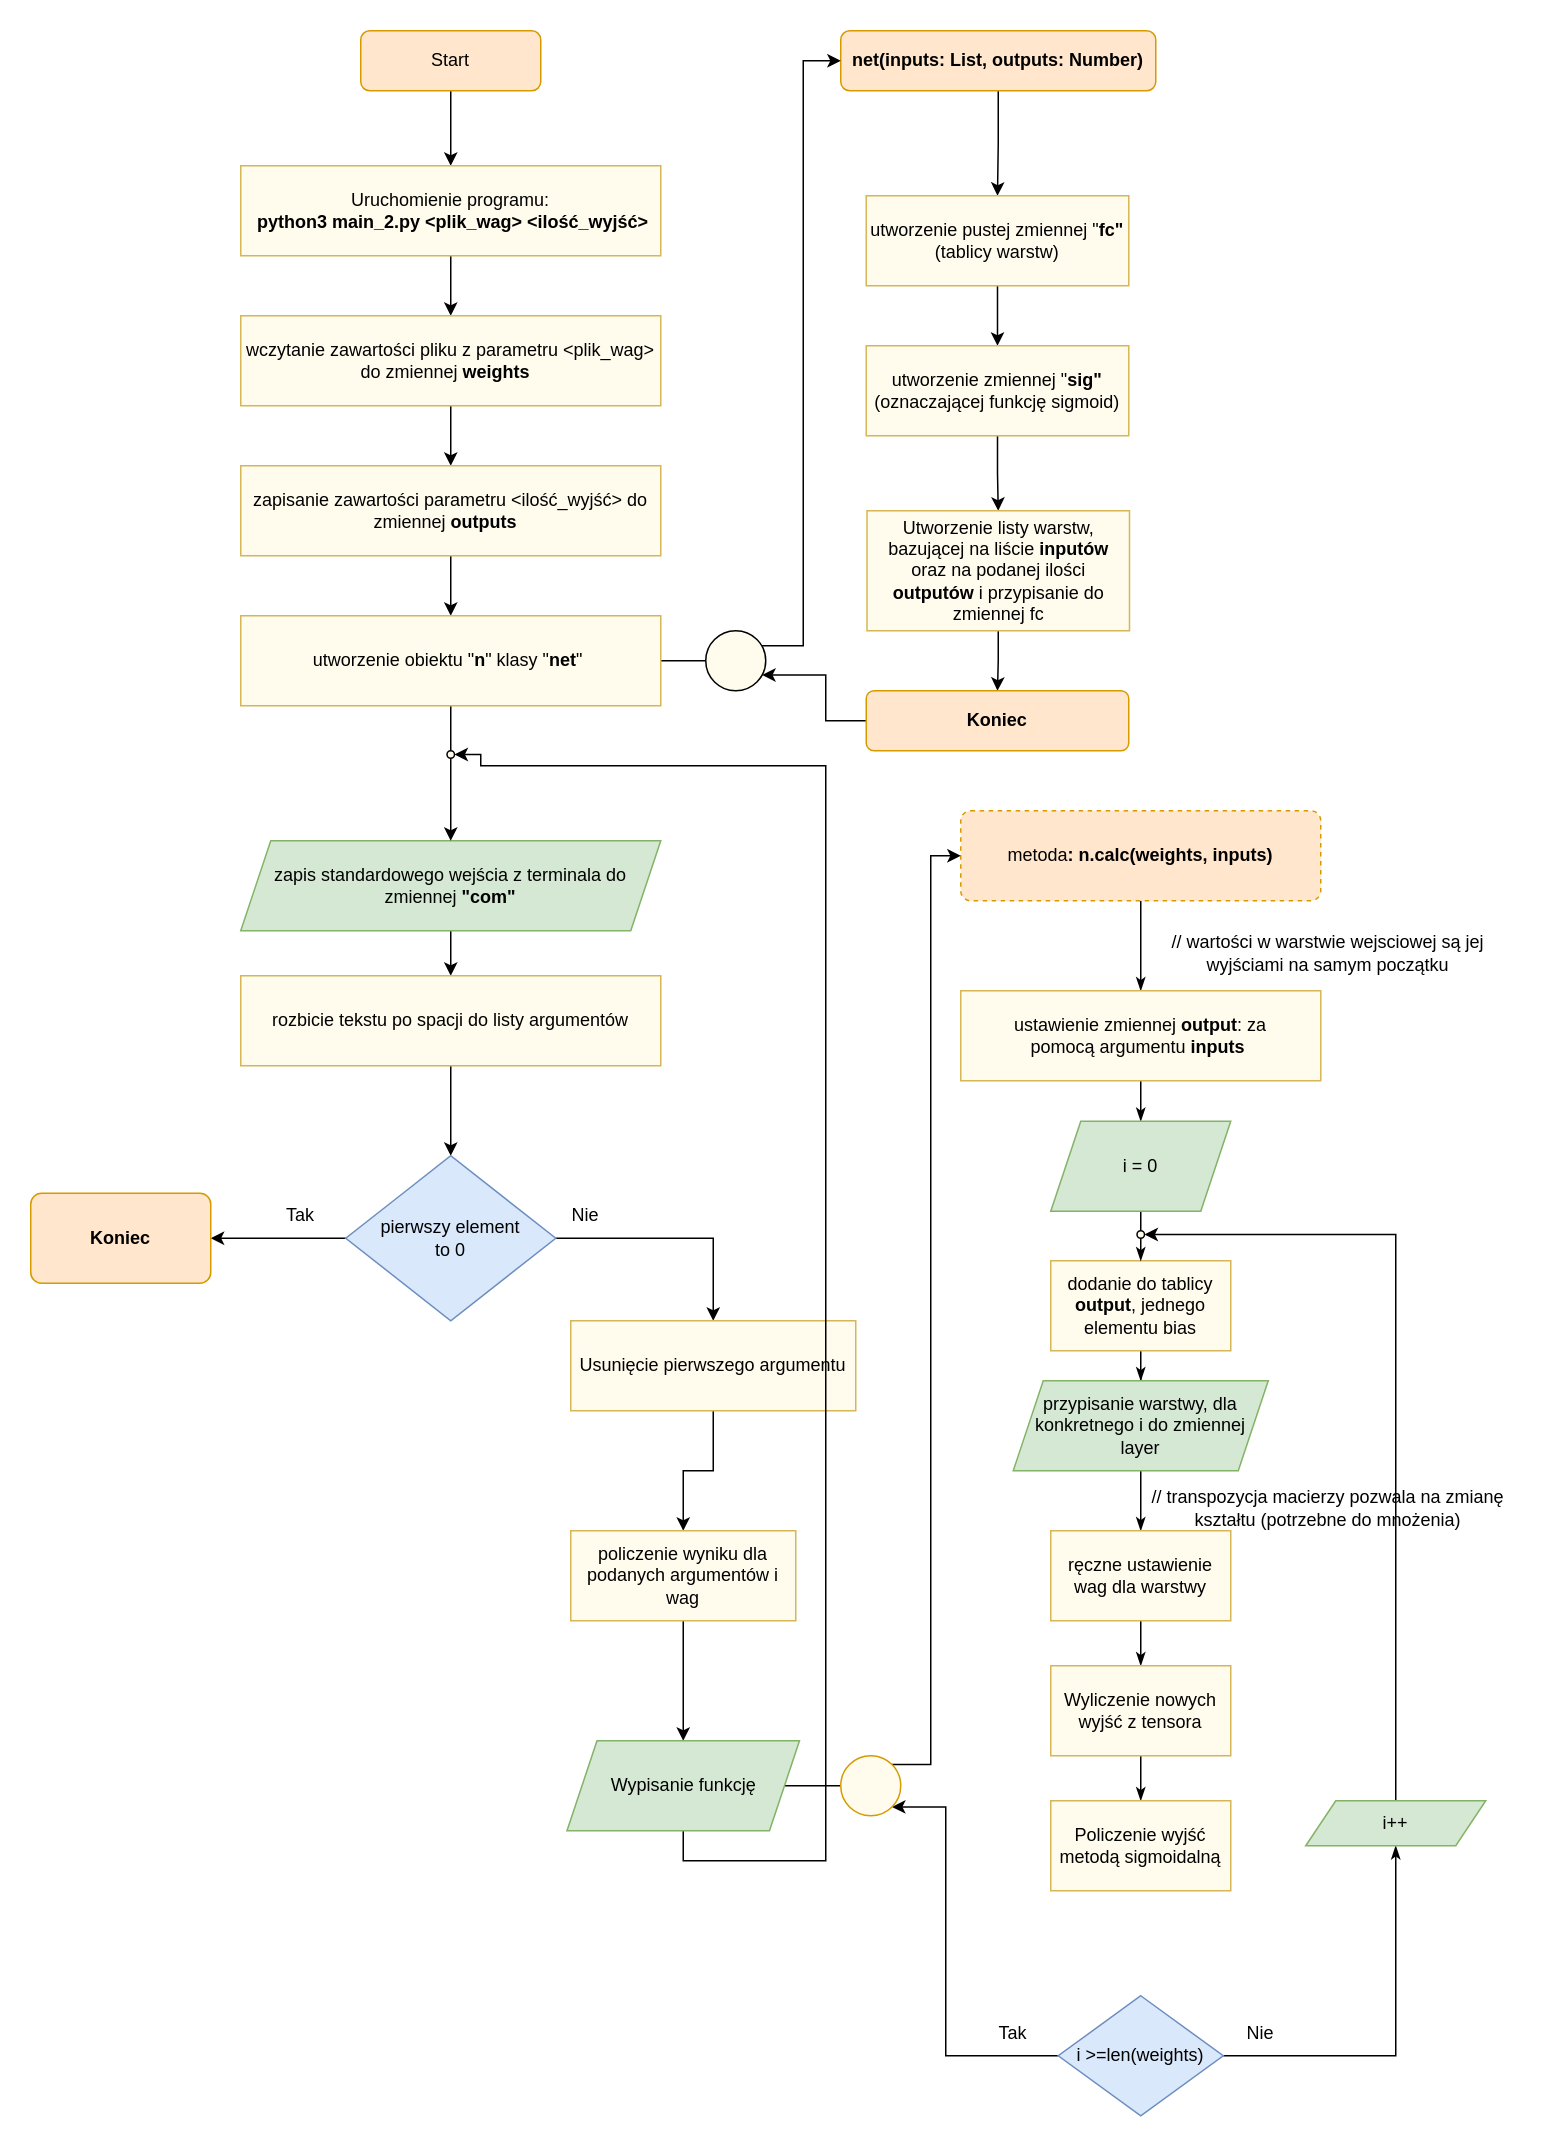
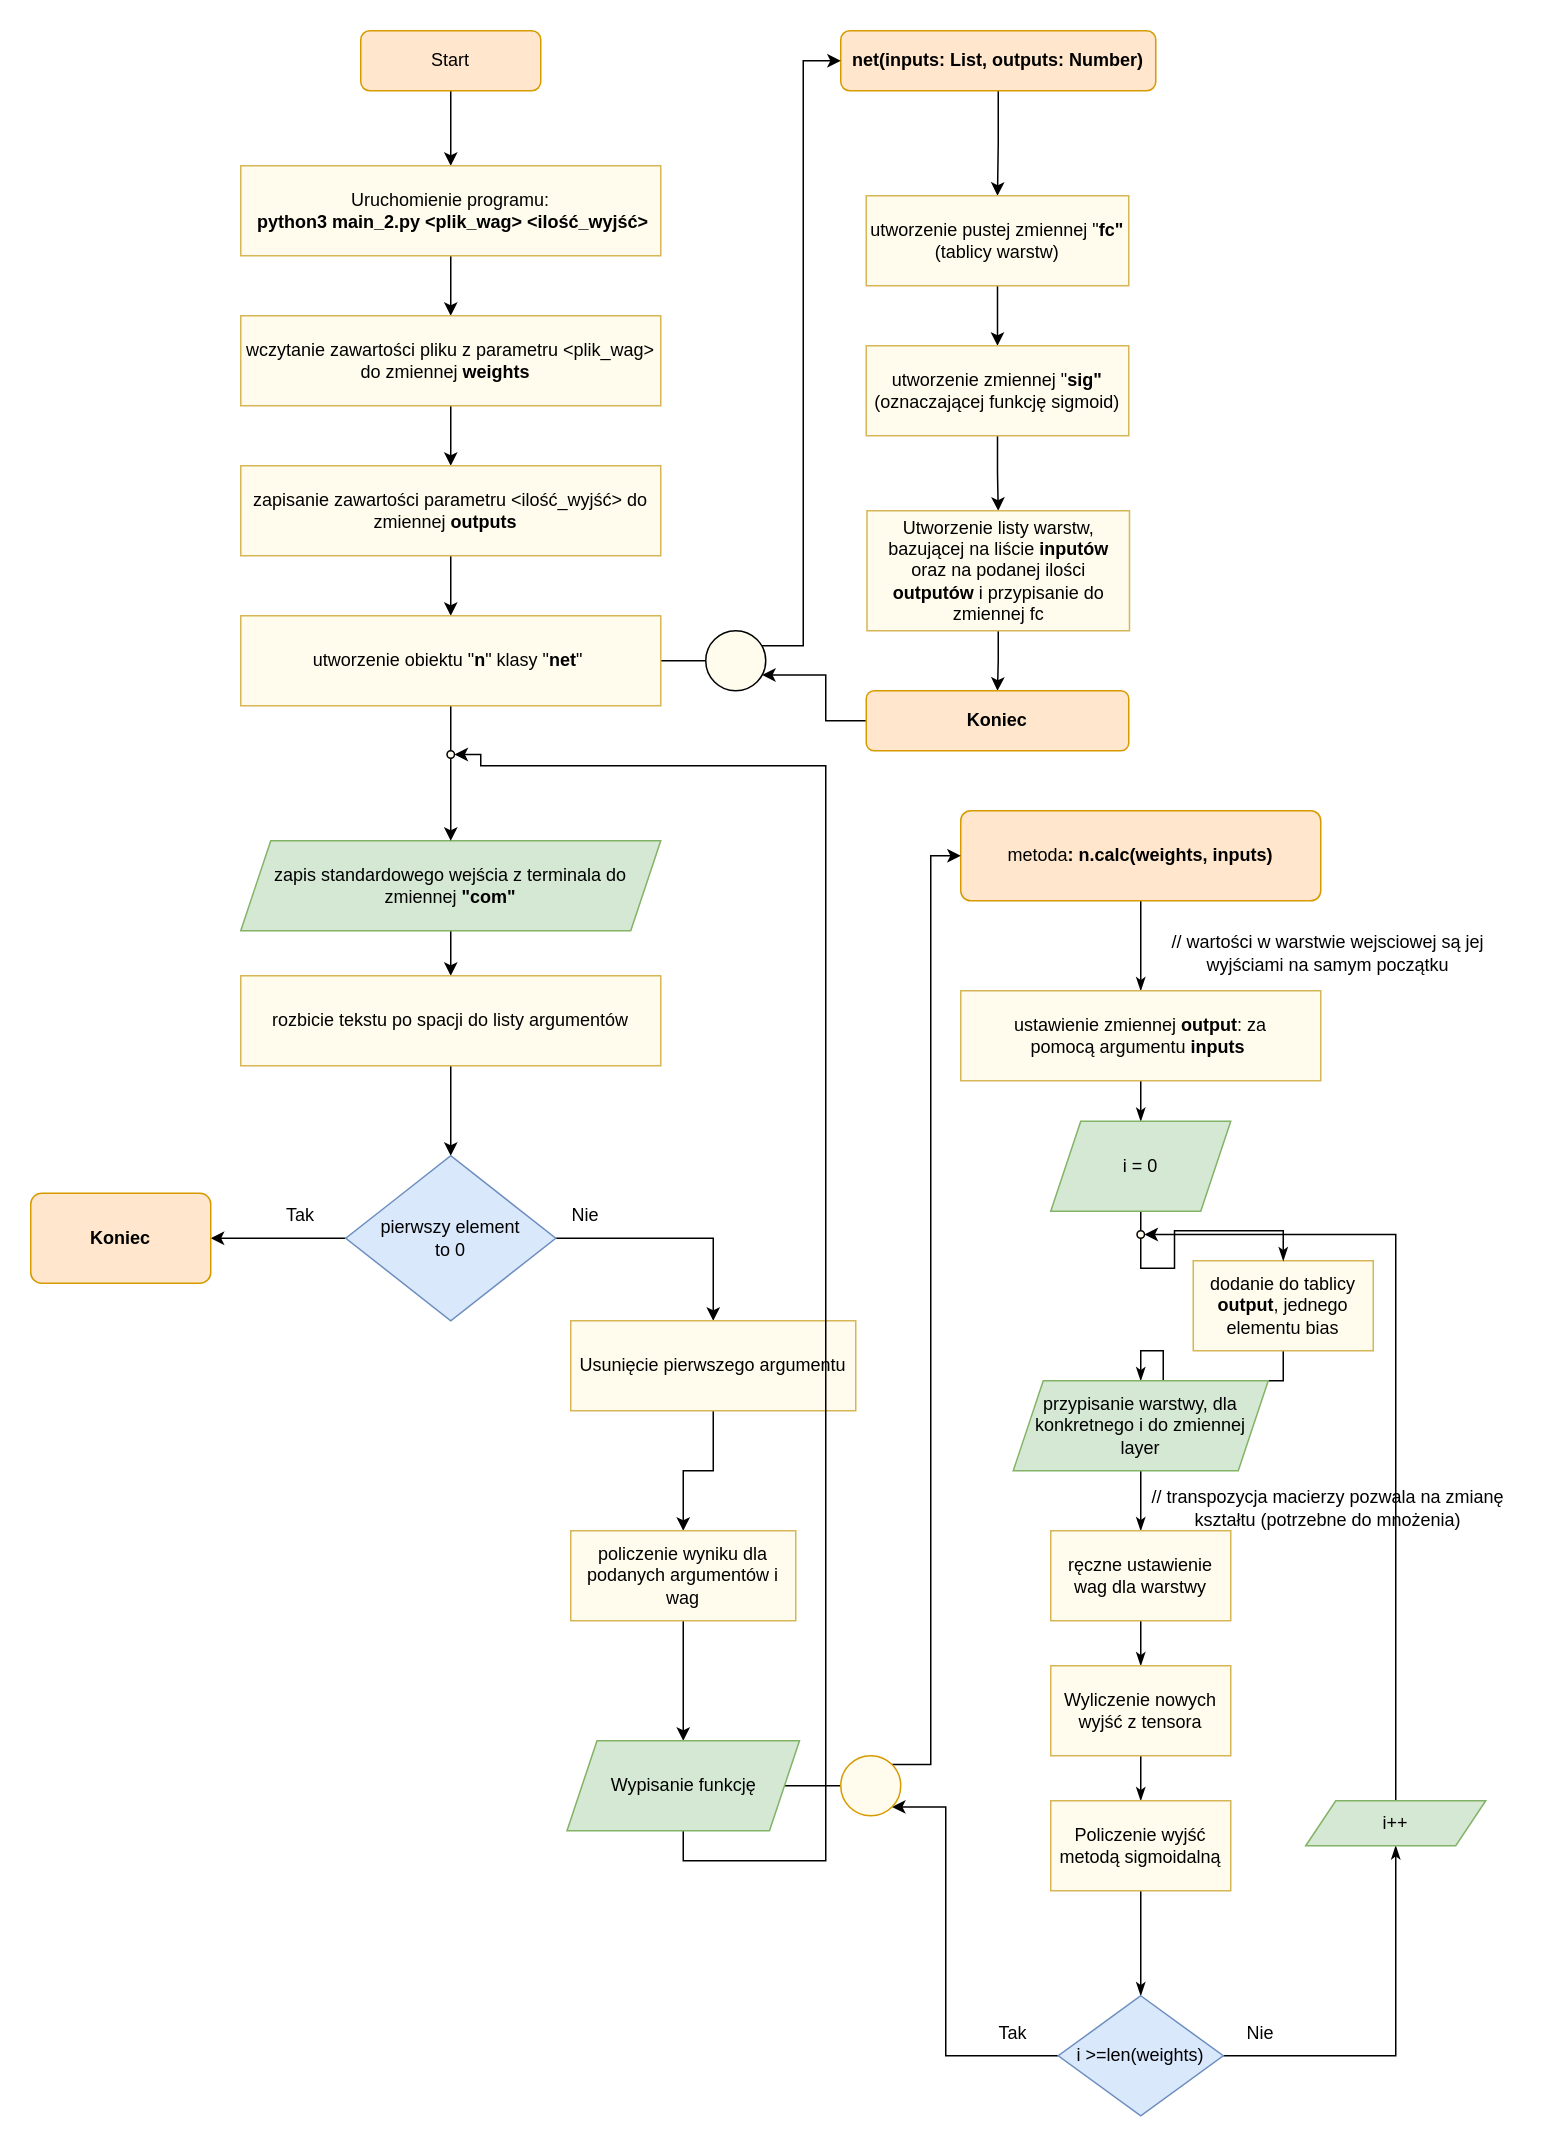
node "metoda: n.calc(weights, inputs)": style dashed -> solid
node "dodanie do tablicy output, jednego elementu bias": moved (1141, 1306) -> (1283, 1306)
edge "Policzenie wyjść metodą sigmoidalną" -> "i >=len(weights)": added
